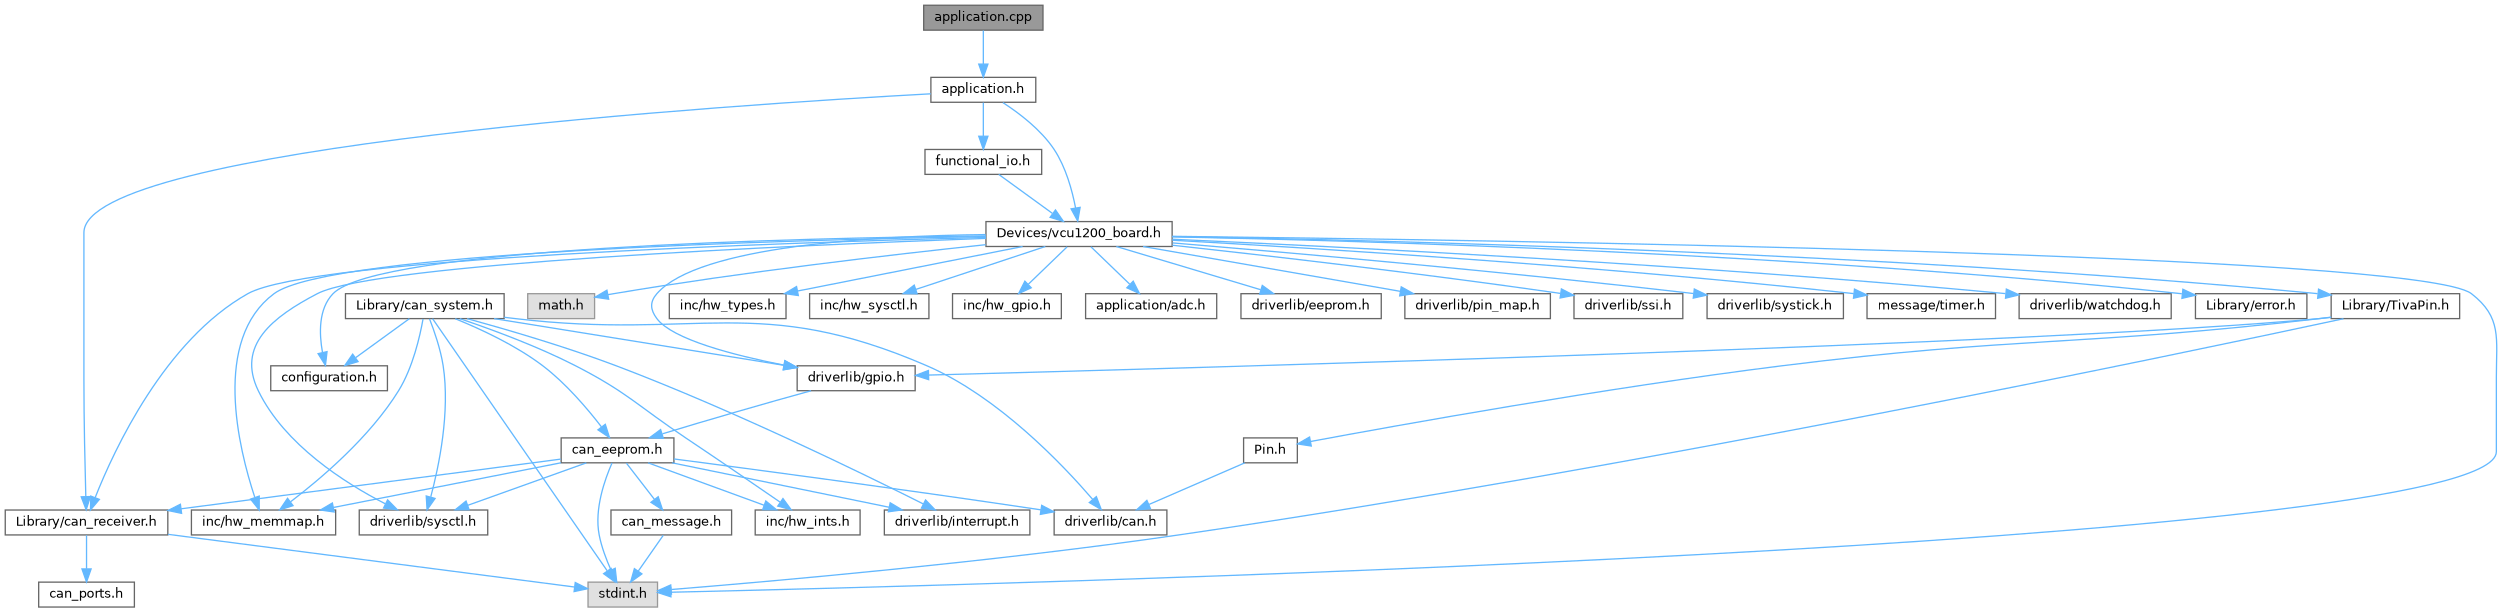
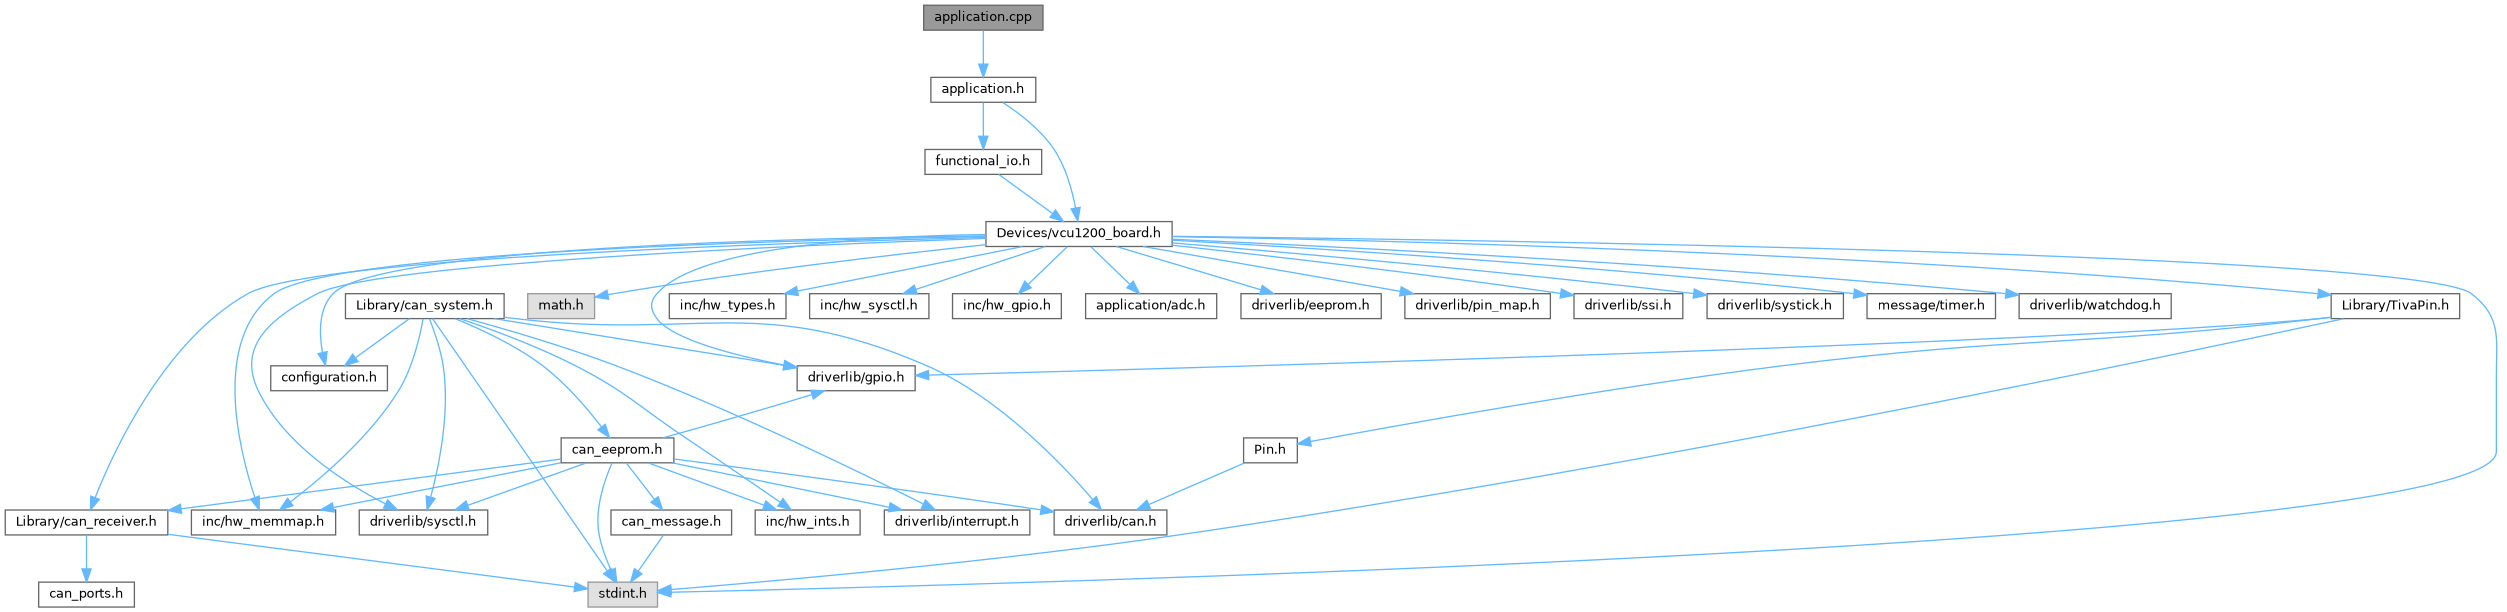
edge "application.h" -> "Library/can_receiver.h": removed
node "Library/error.h": removed
edge "driverlib/gpio.h" -> "can_eeprom.h": reversed
